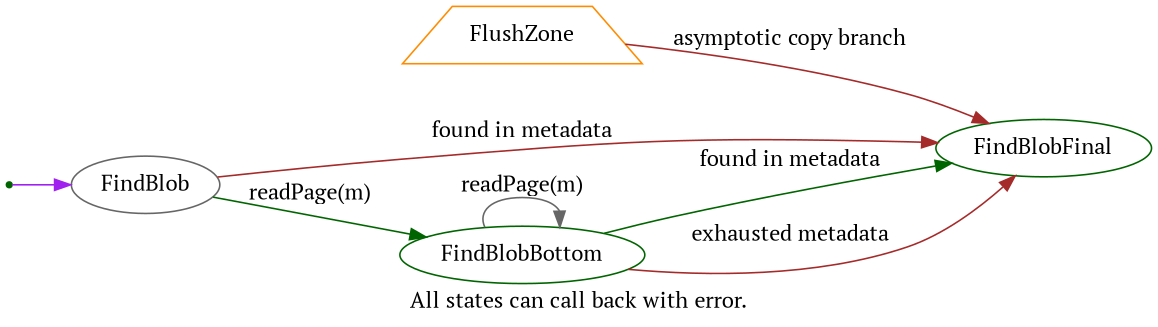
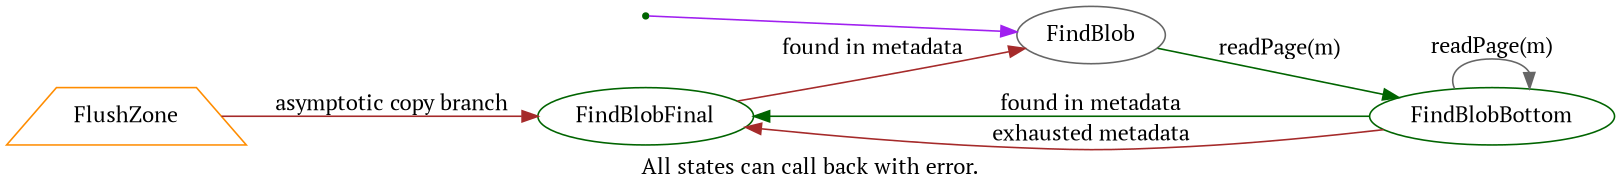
edge "FindBlob" -> "FindBlobFinal": reversed
